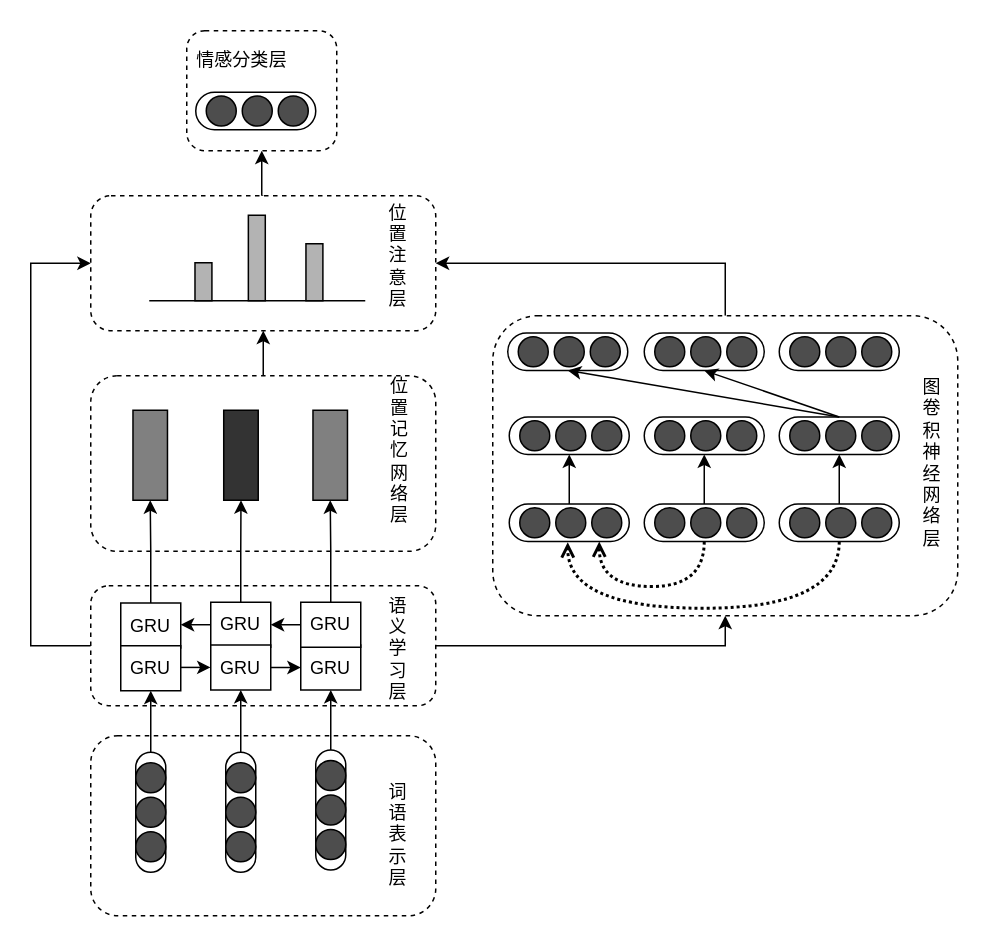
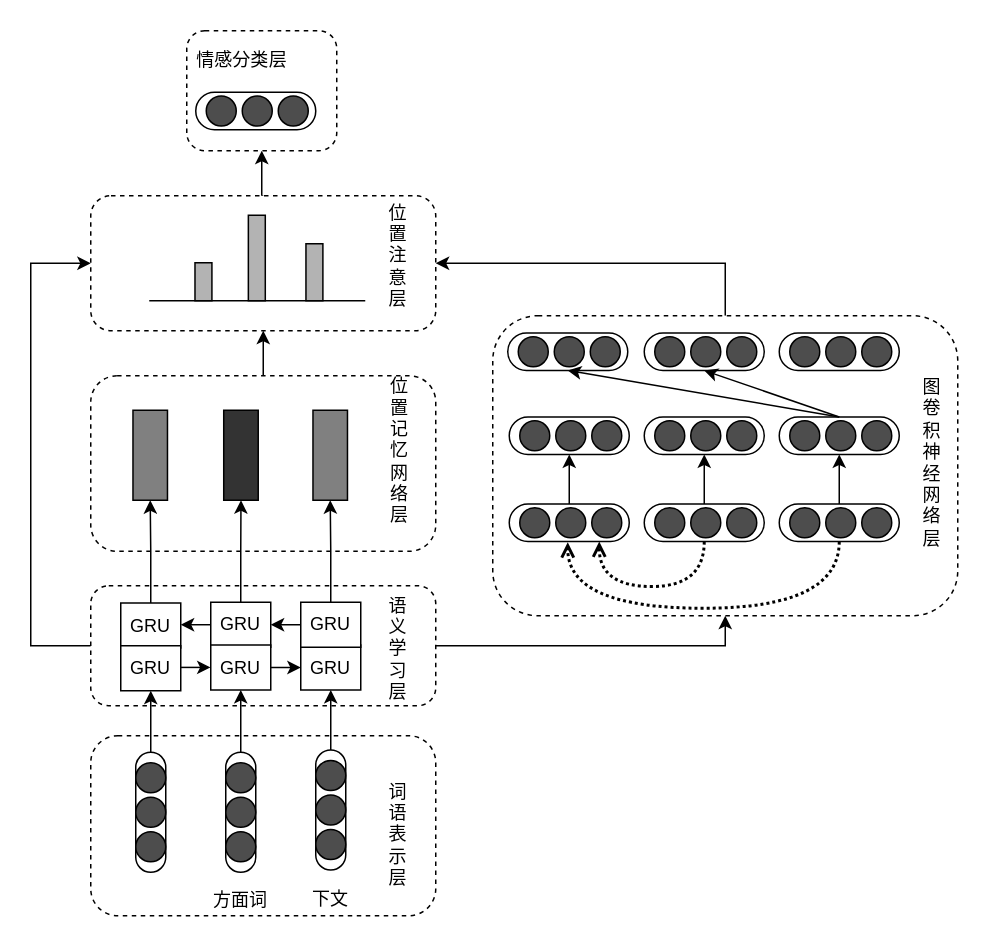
node "下文": added
node "方面词": added
